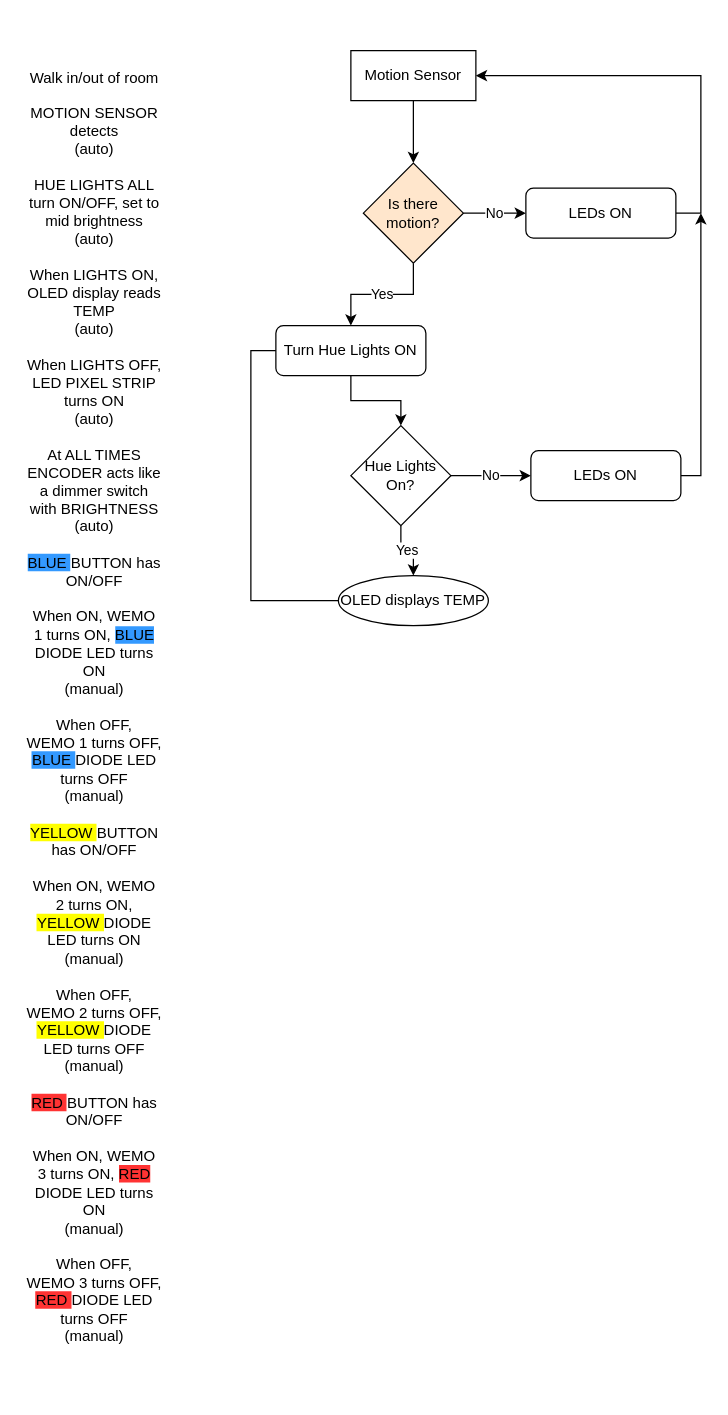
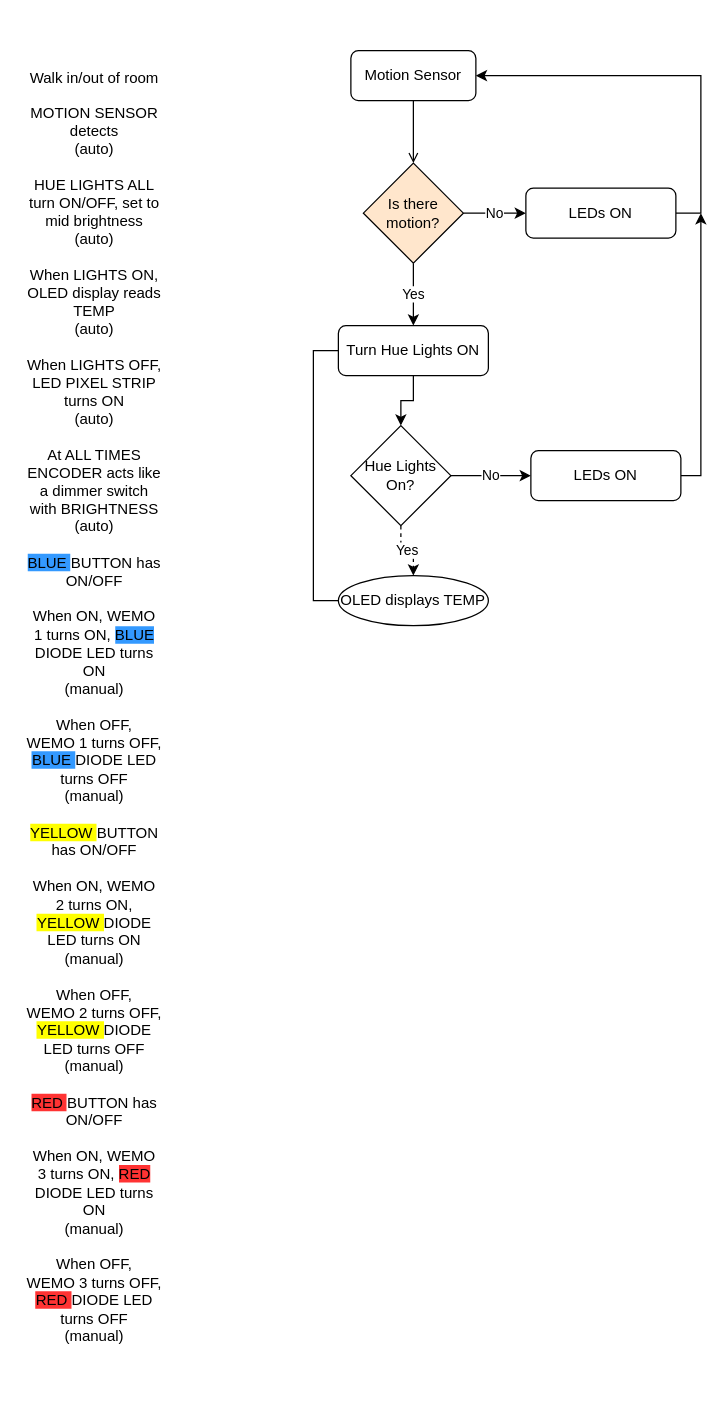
node "Motion Sensor": shape rectangle -> rounded rectangle
edge "Motion Sensor" -> "Is there motion?": arrowhead classic -> open
node "Turn Hue Lights ON": moved (351, 351) -> (413, 351)
edge "Hue Lights On?" -> "OLED displays TEMP": style solid -> dashed
